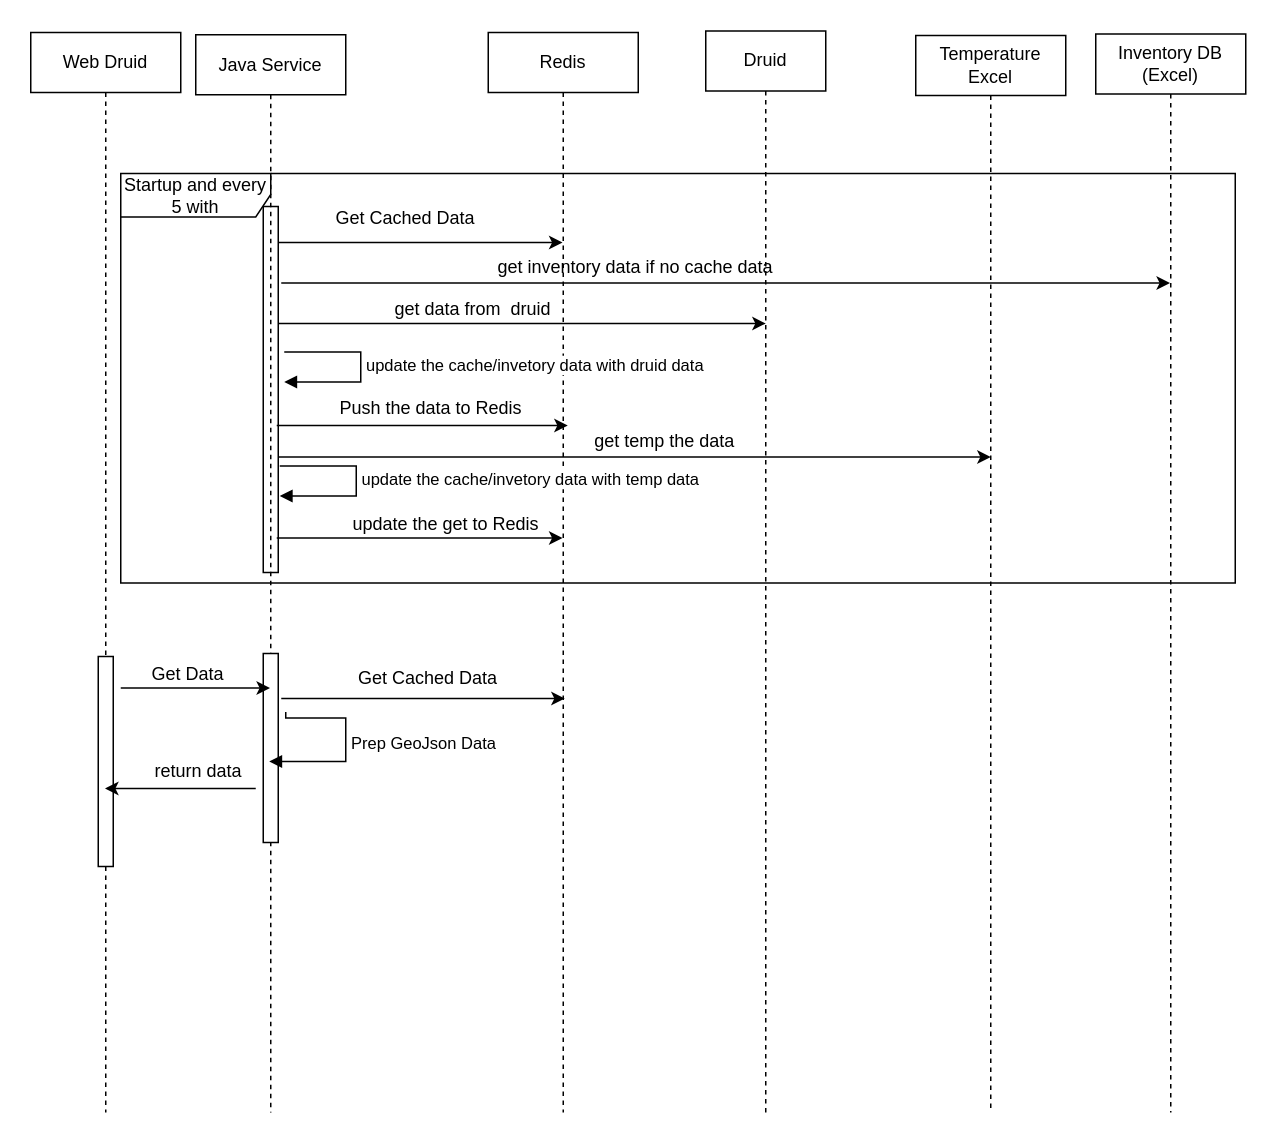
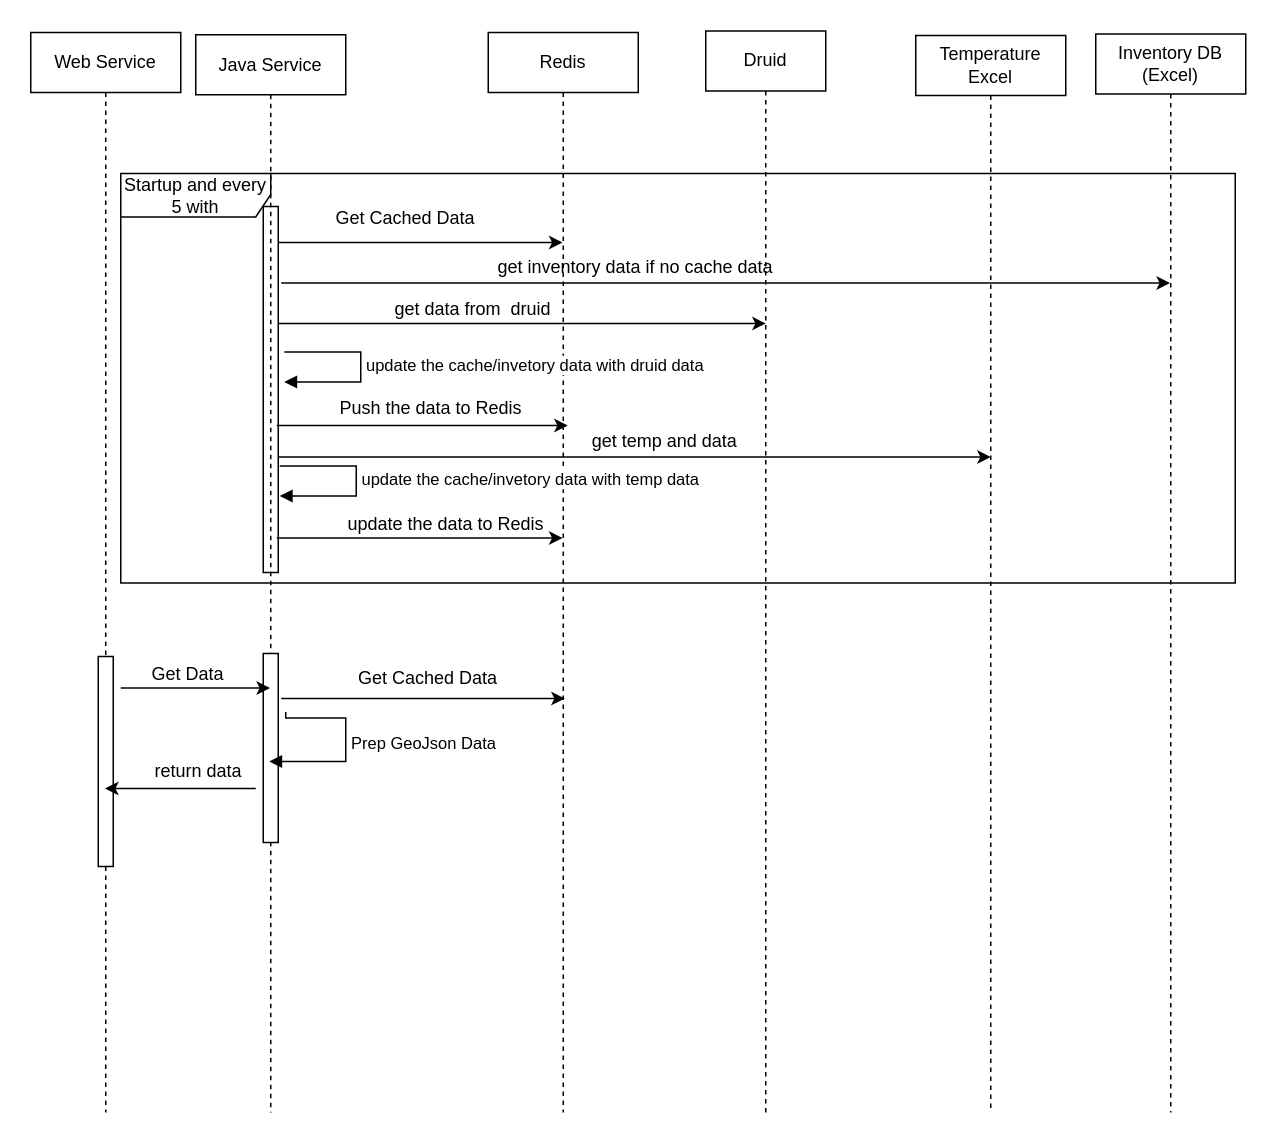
node "Web Druid": label "Web Druid" -> "Web Service"
node "get temp the data": label "get temp the data" -> "get temp and data"
node "update the get to Redis": label "update the get to Redis" -> "update the data to Redis"
